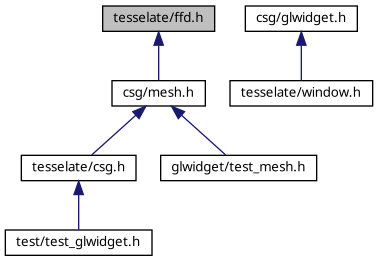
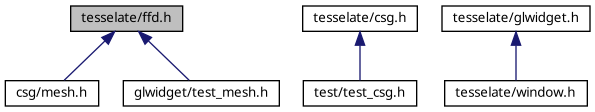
node "csg/glwidget.h": label "csg/glwidget.h" -> "tesselate/glwidget.h"
edge "tesselate/csg.h" -> "csg/mesh.h": removed
edge "glwidget/test_mesh.h" -> "csg/mesh.h": now "glwidget/test_mesh.h" -> "tesselate/ffd.h"
node "test/test_glwidget.h": label "test/test_glwidget.h" -> "test/test_csg.h"
